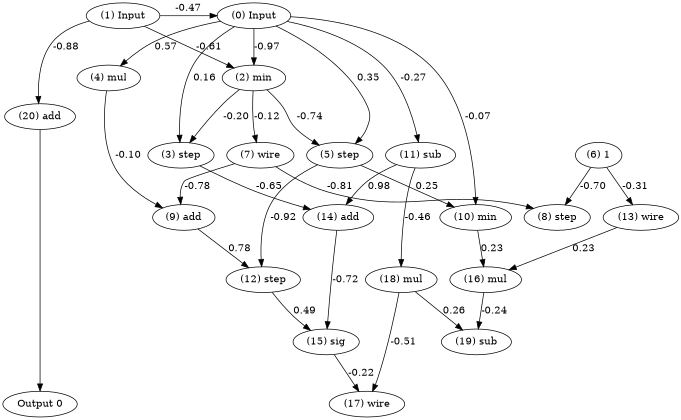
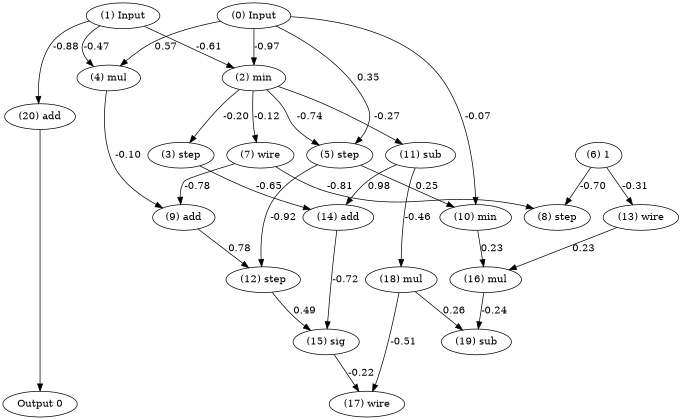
edge "(1) Input" -> "(0) Input": now "(1) Input" -> "(4) mul"
edge "(0) Input" -> "(11) sub": now "(2) min" -> "(11) sub"
edge "(0) Input" -> "(3) step": removed, label "0.16"
